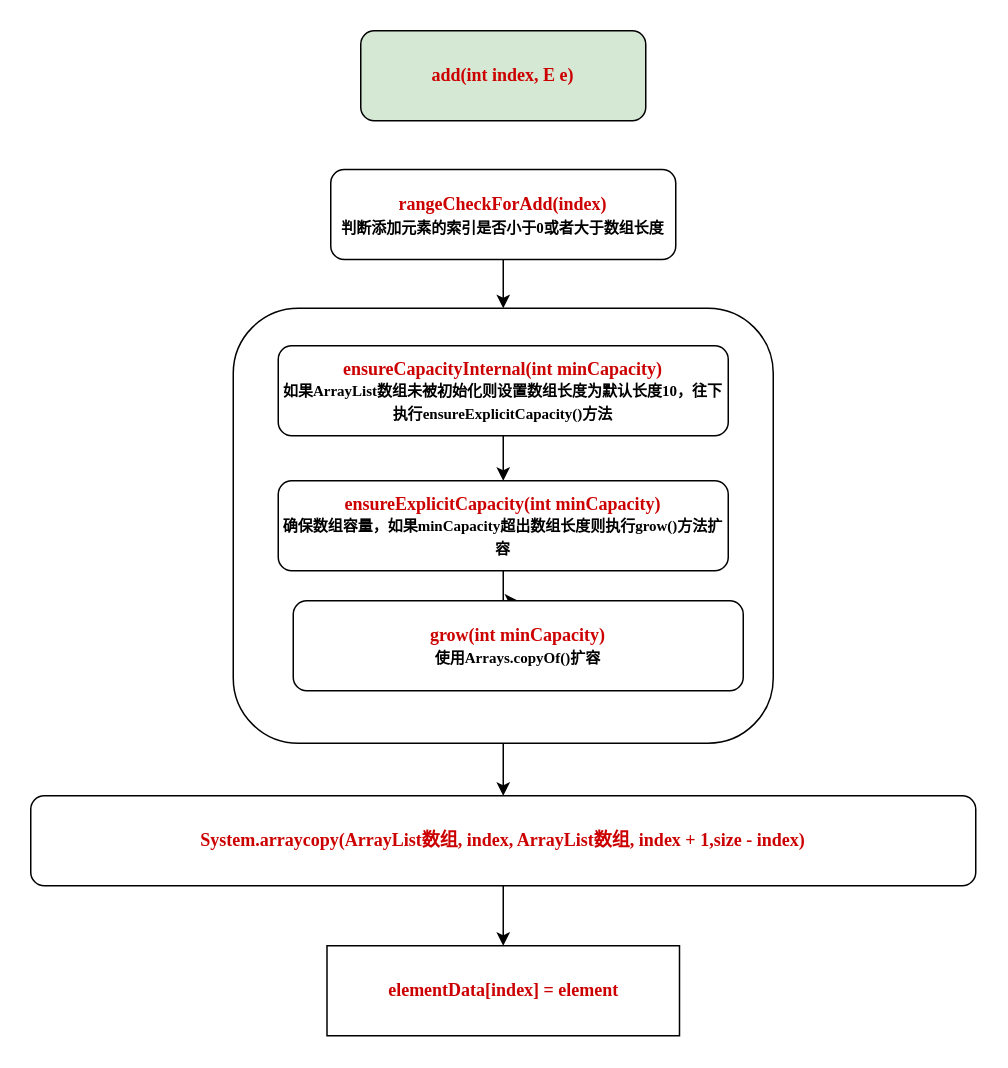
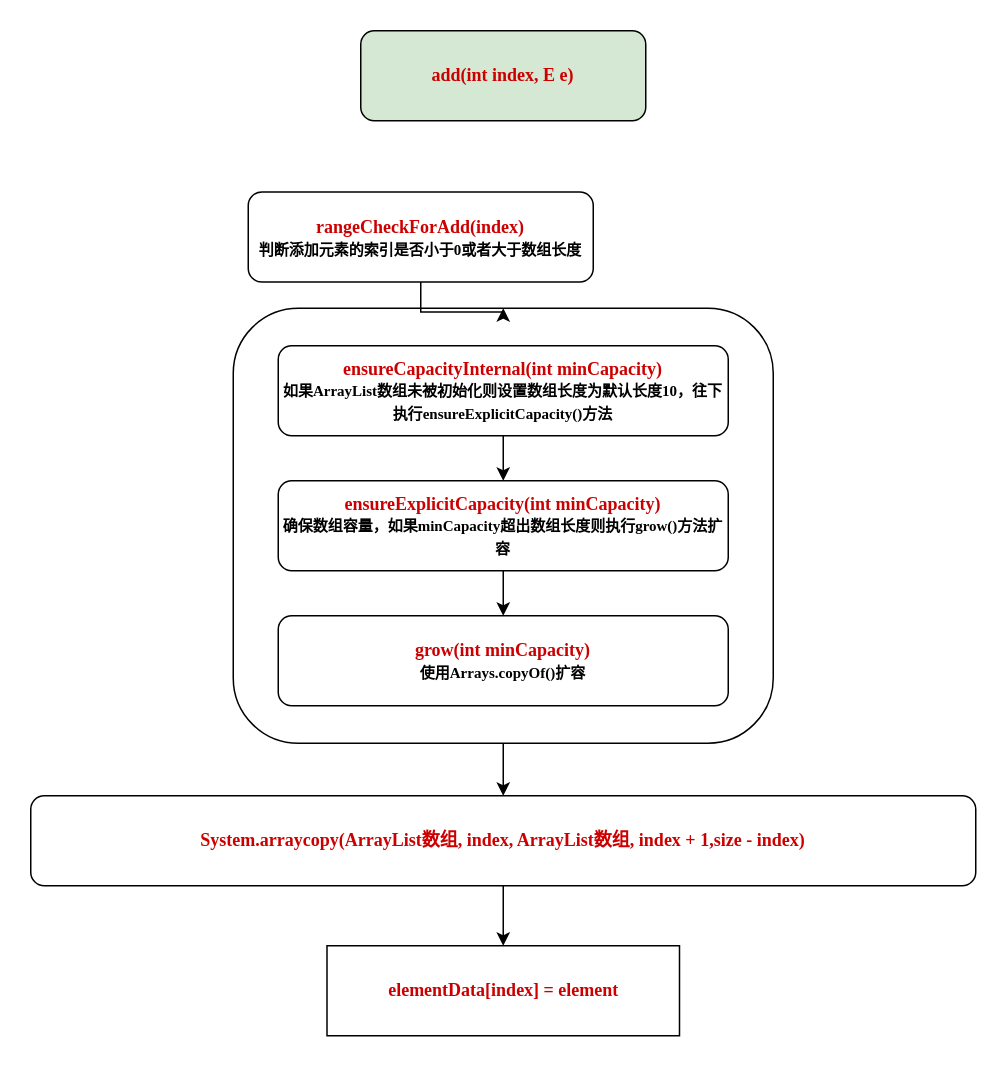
node "rangeCheckForAdd(index) 判断添加元素的索引是否小于0或者大于数组长度": moved (503, 215) -> (421, 237)
node "grow(int minCapacity) 使用Arrays.copyOf()扩容": moved (518, 646) -> (503, 661)
